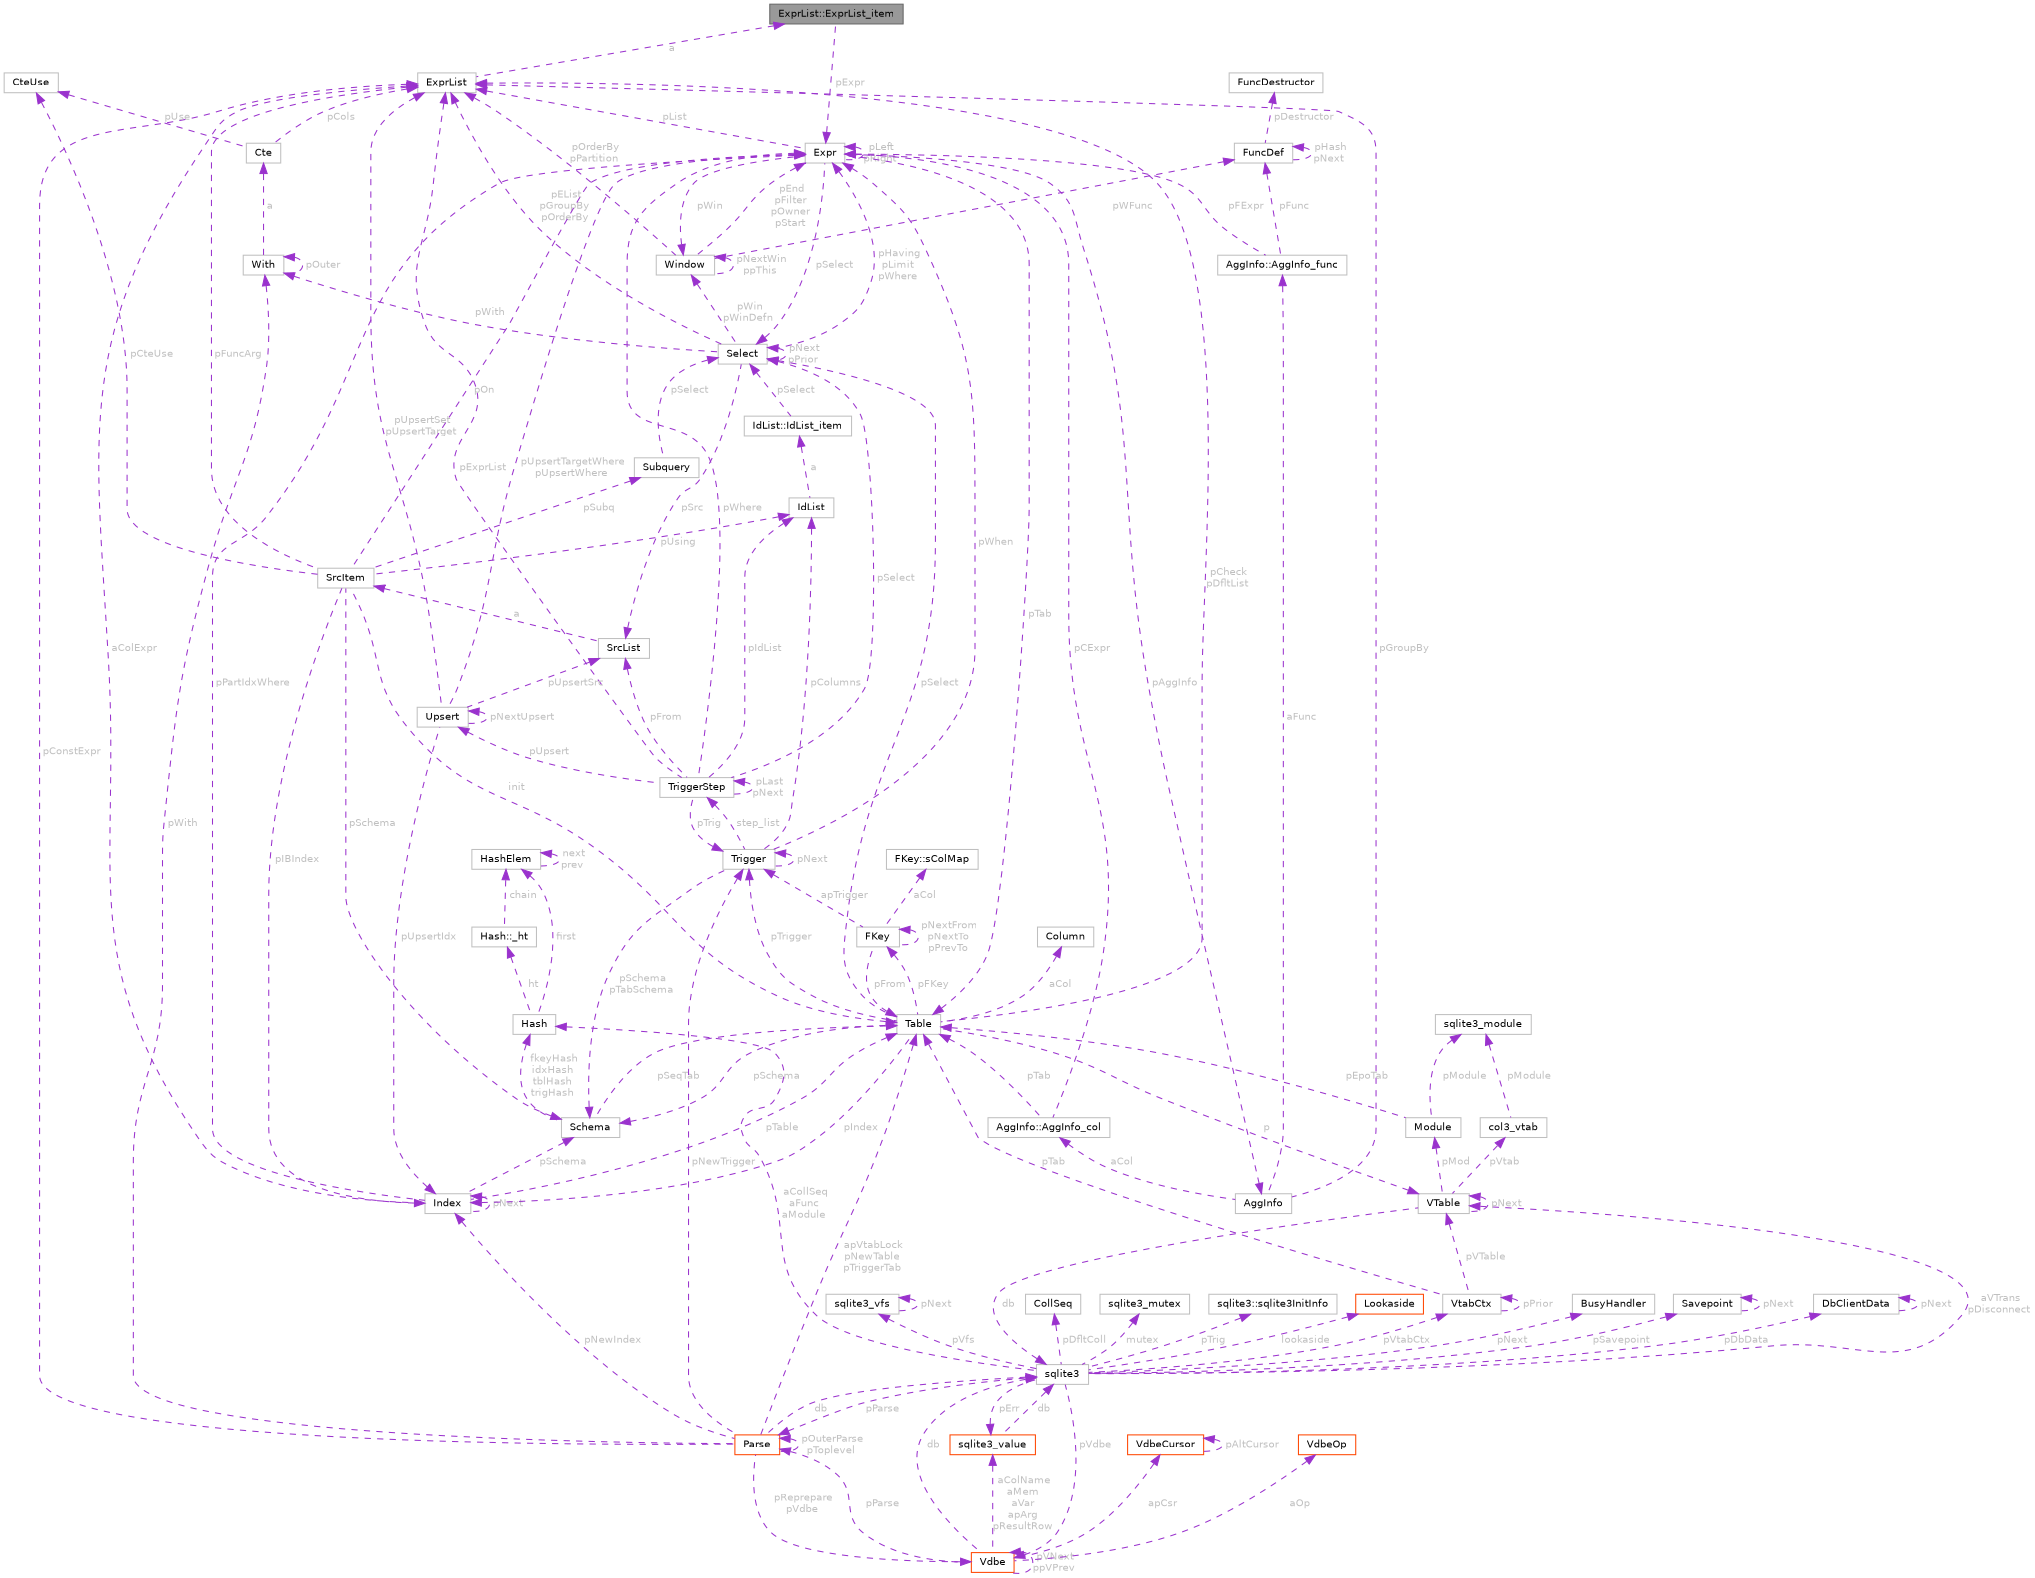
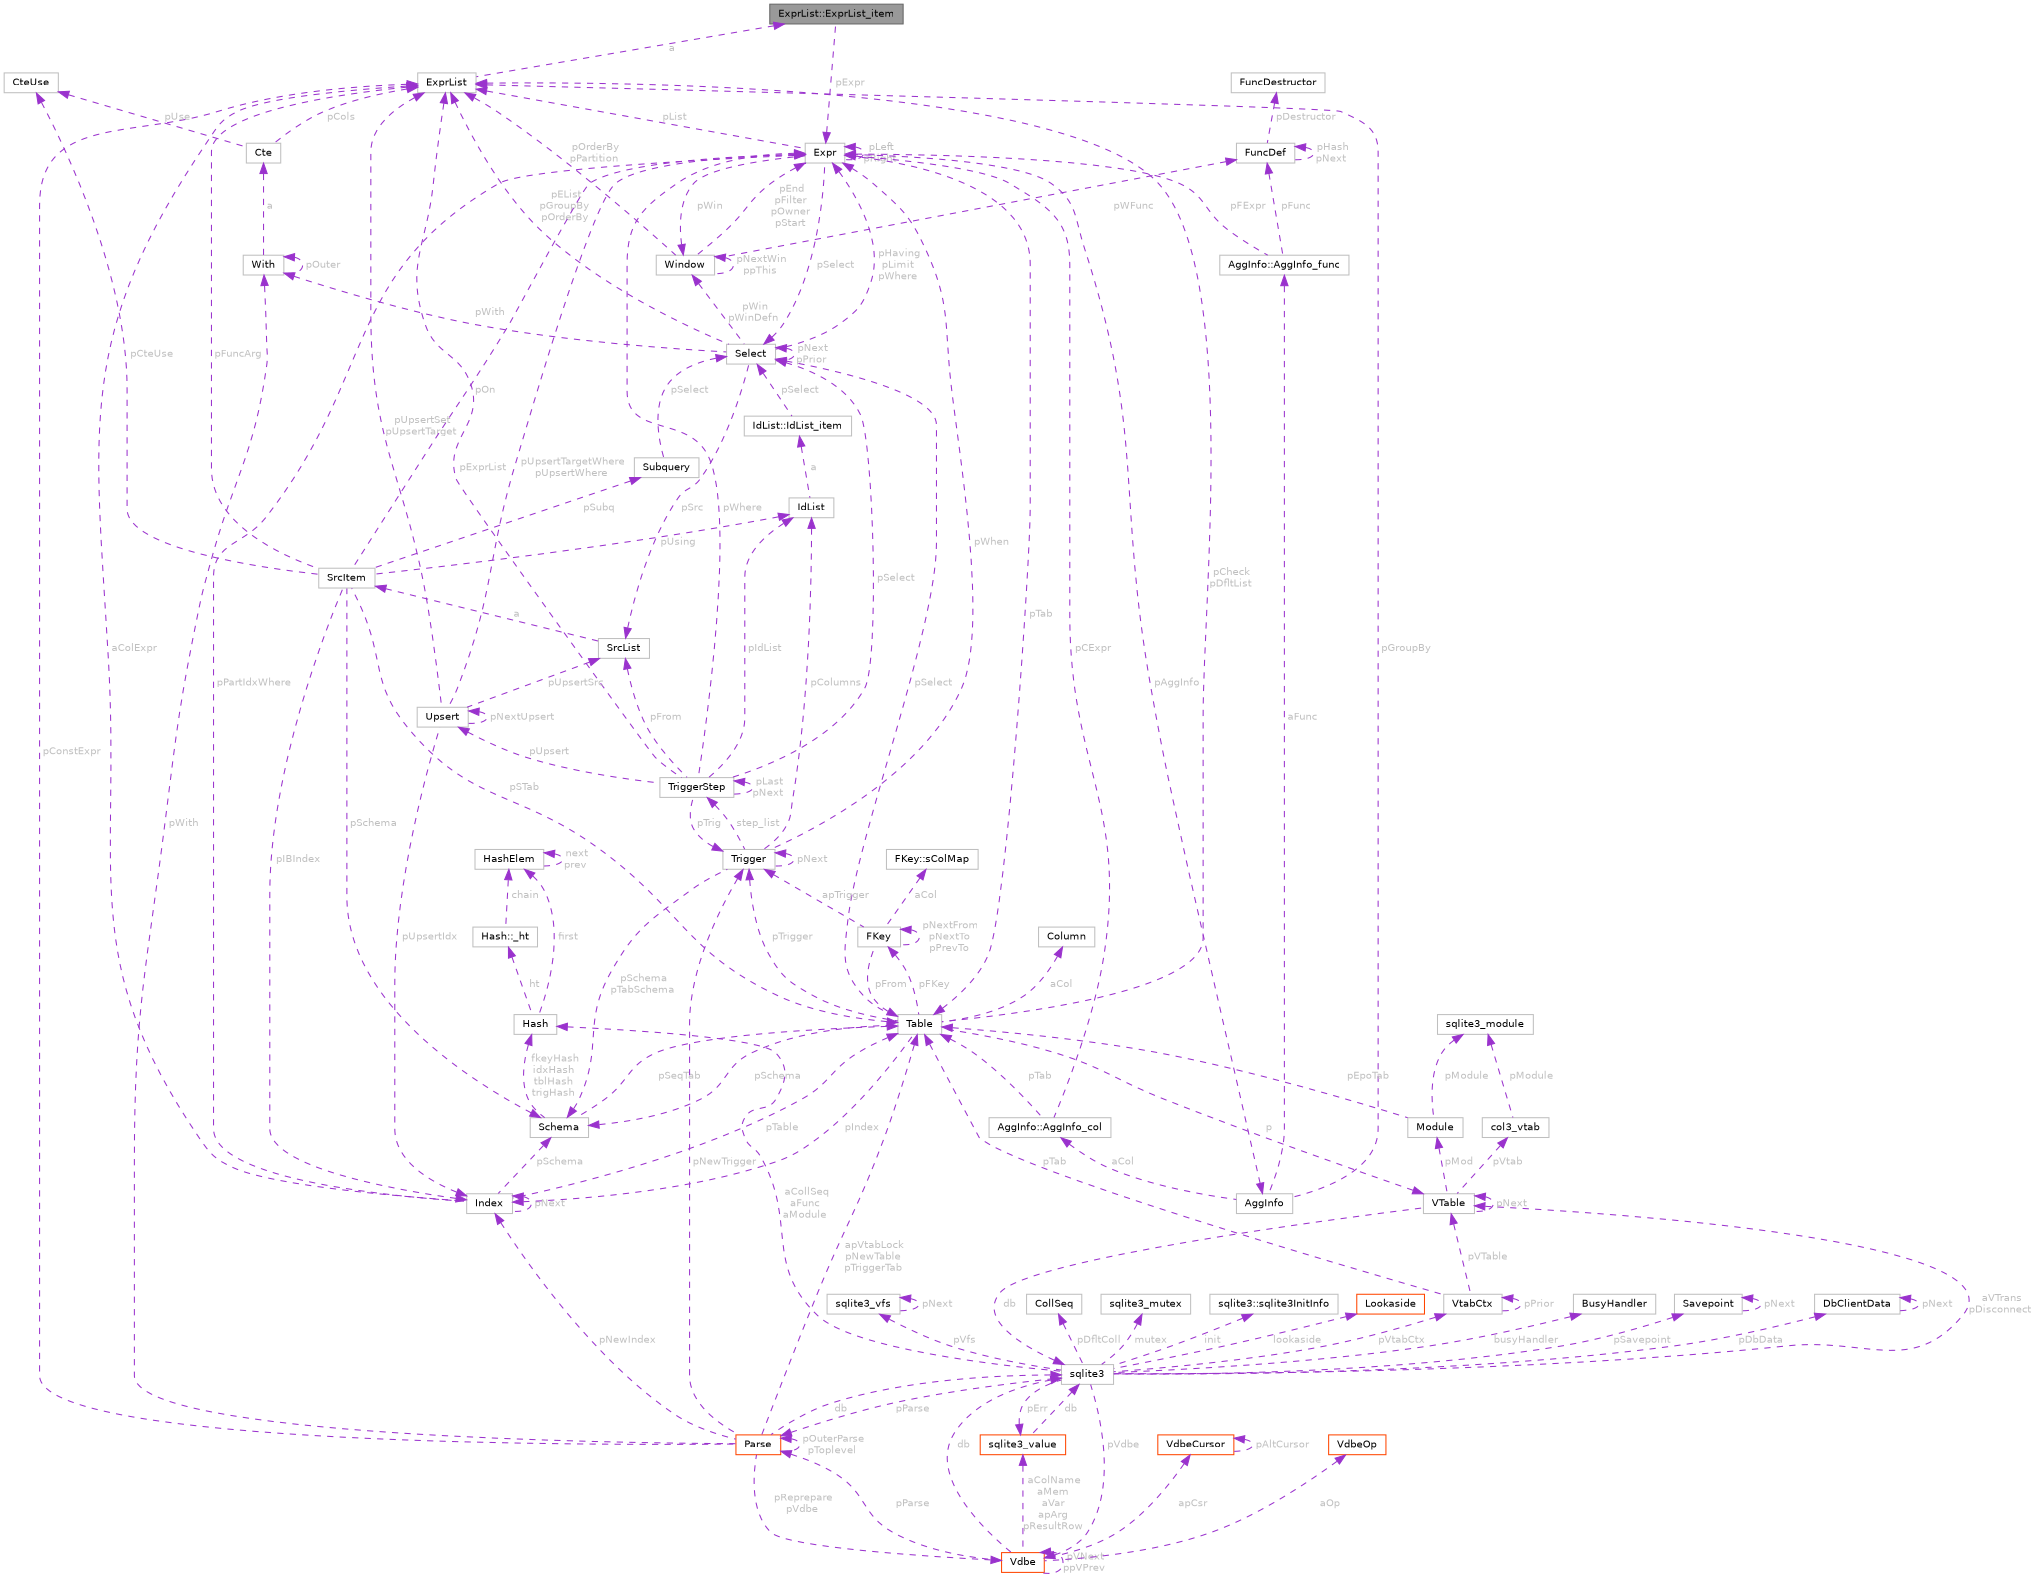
edge "SrcItem" -> "Table": label " init" -> " pSTab"
edge "sqlite3" -> "sqlite3::sqlite3InitInfo": label " pTrig" -> " init"
edge "sqlite3" -> "BusyHandler": label " pNext" -> " busyHandler"
